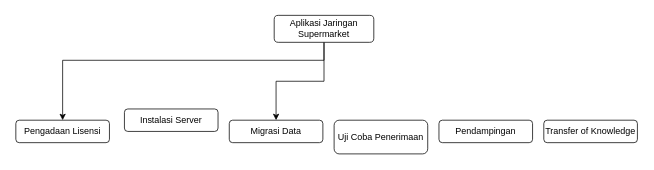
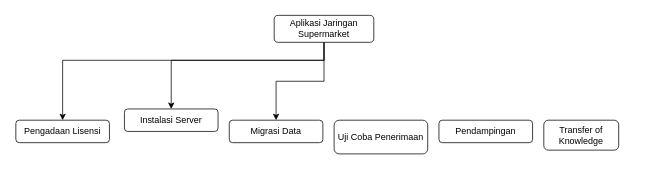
edge "Aplikasi Jaringan Supermarket" -> "Instalasi Server": added
node "Transfer of Knowledge": size 94x23 -> 75x30
